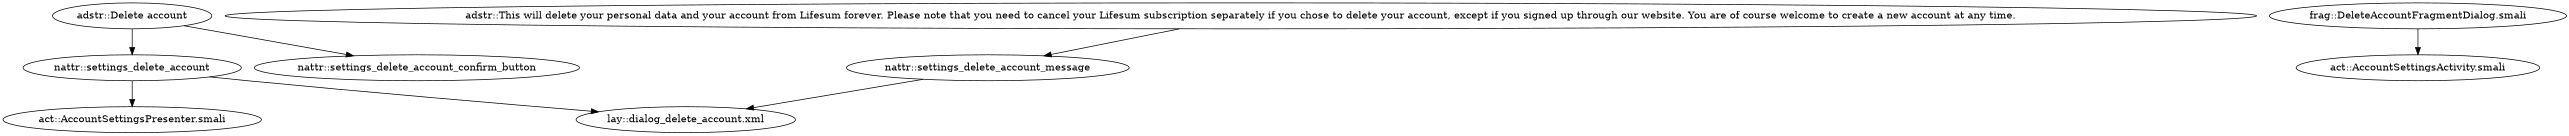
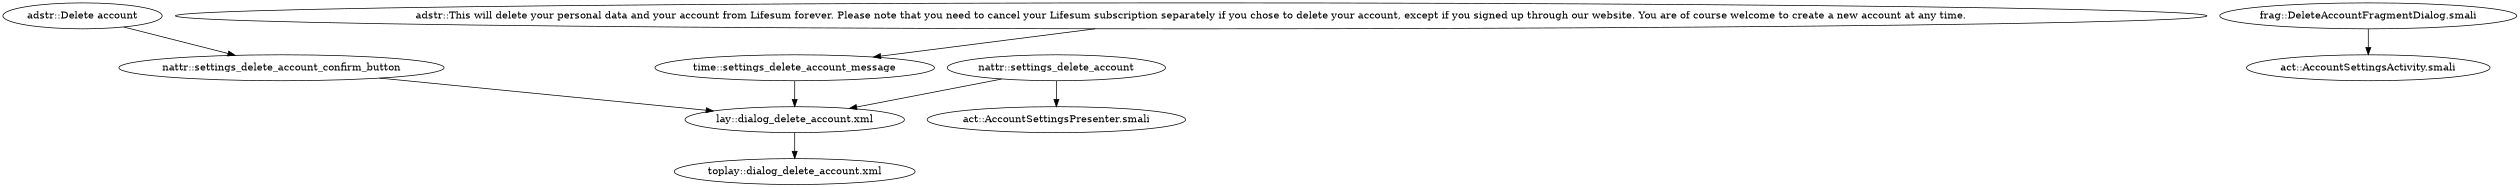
edge "adstr::Delete account" -> "nattr::settings_delete_account": removed
node "nattr::settings_delete_account_message": label "nattr::settings_delete_account_message" -> "time::settings_delete_account_message"
edge "nattr::settings_delete_account_confirm_button" -> "lay::dialog_delete_account.xml": added
node "toplay::dialog_delete_account.xml": added
